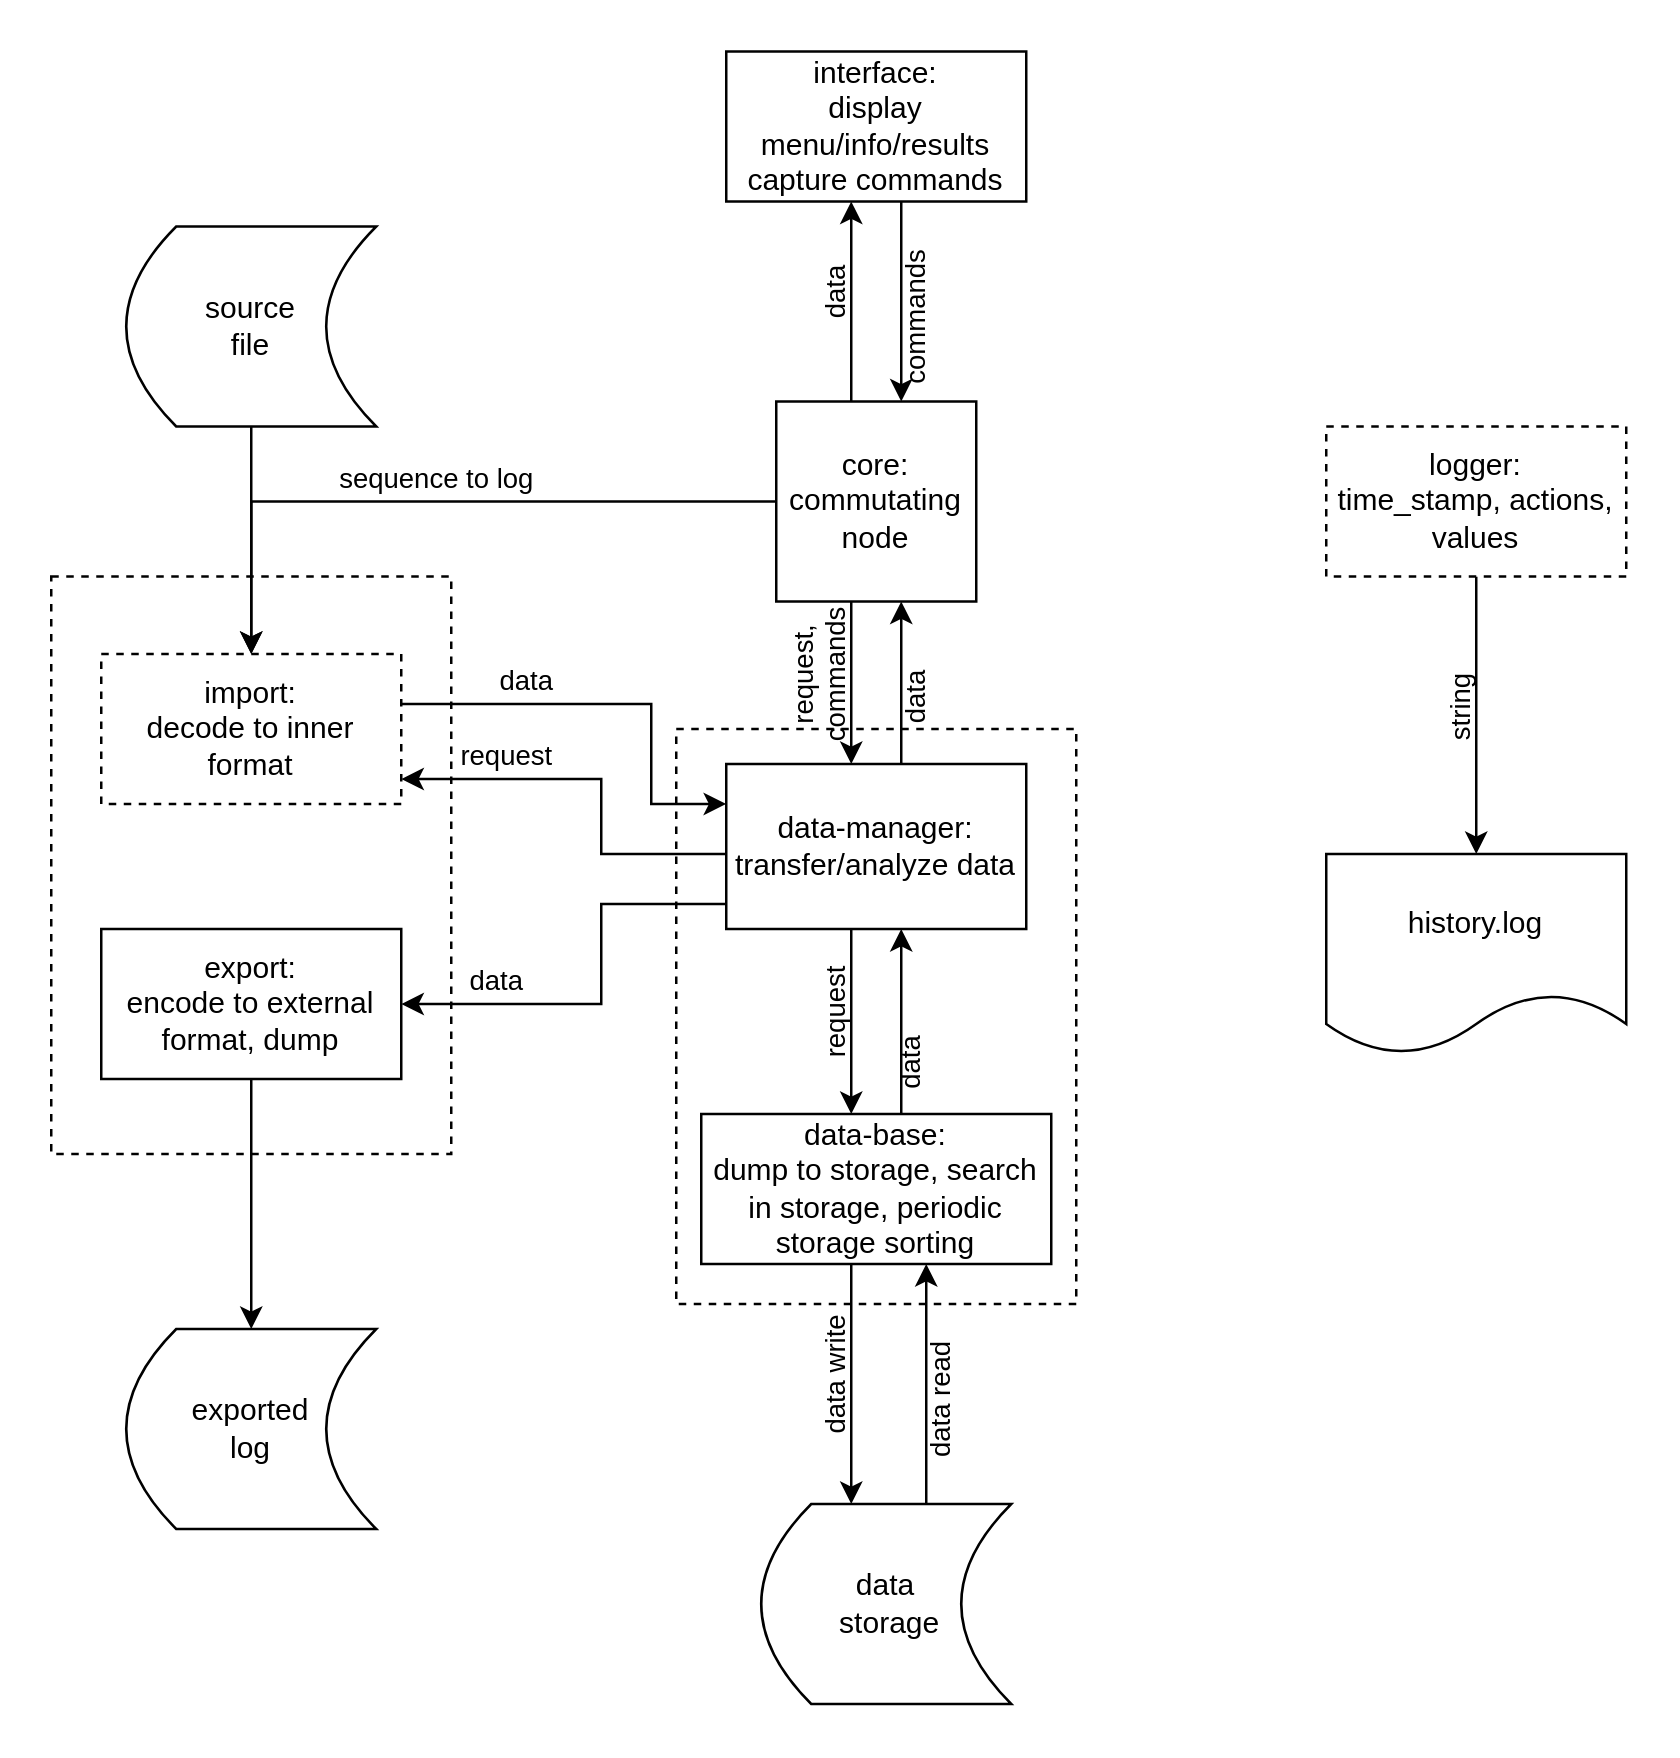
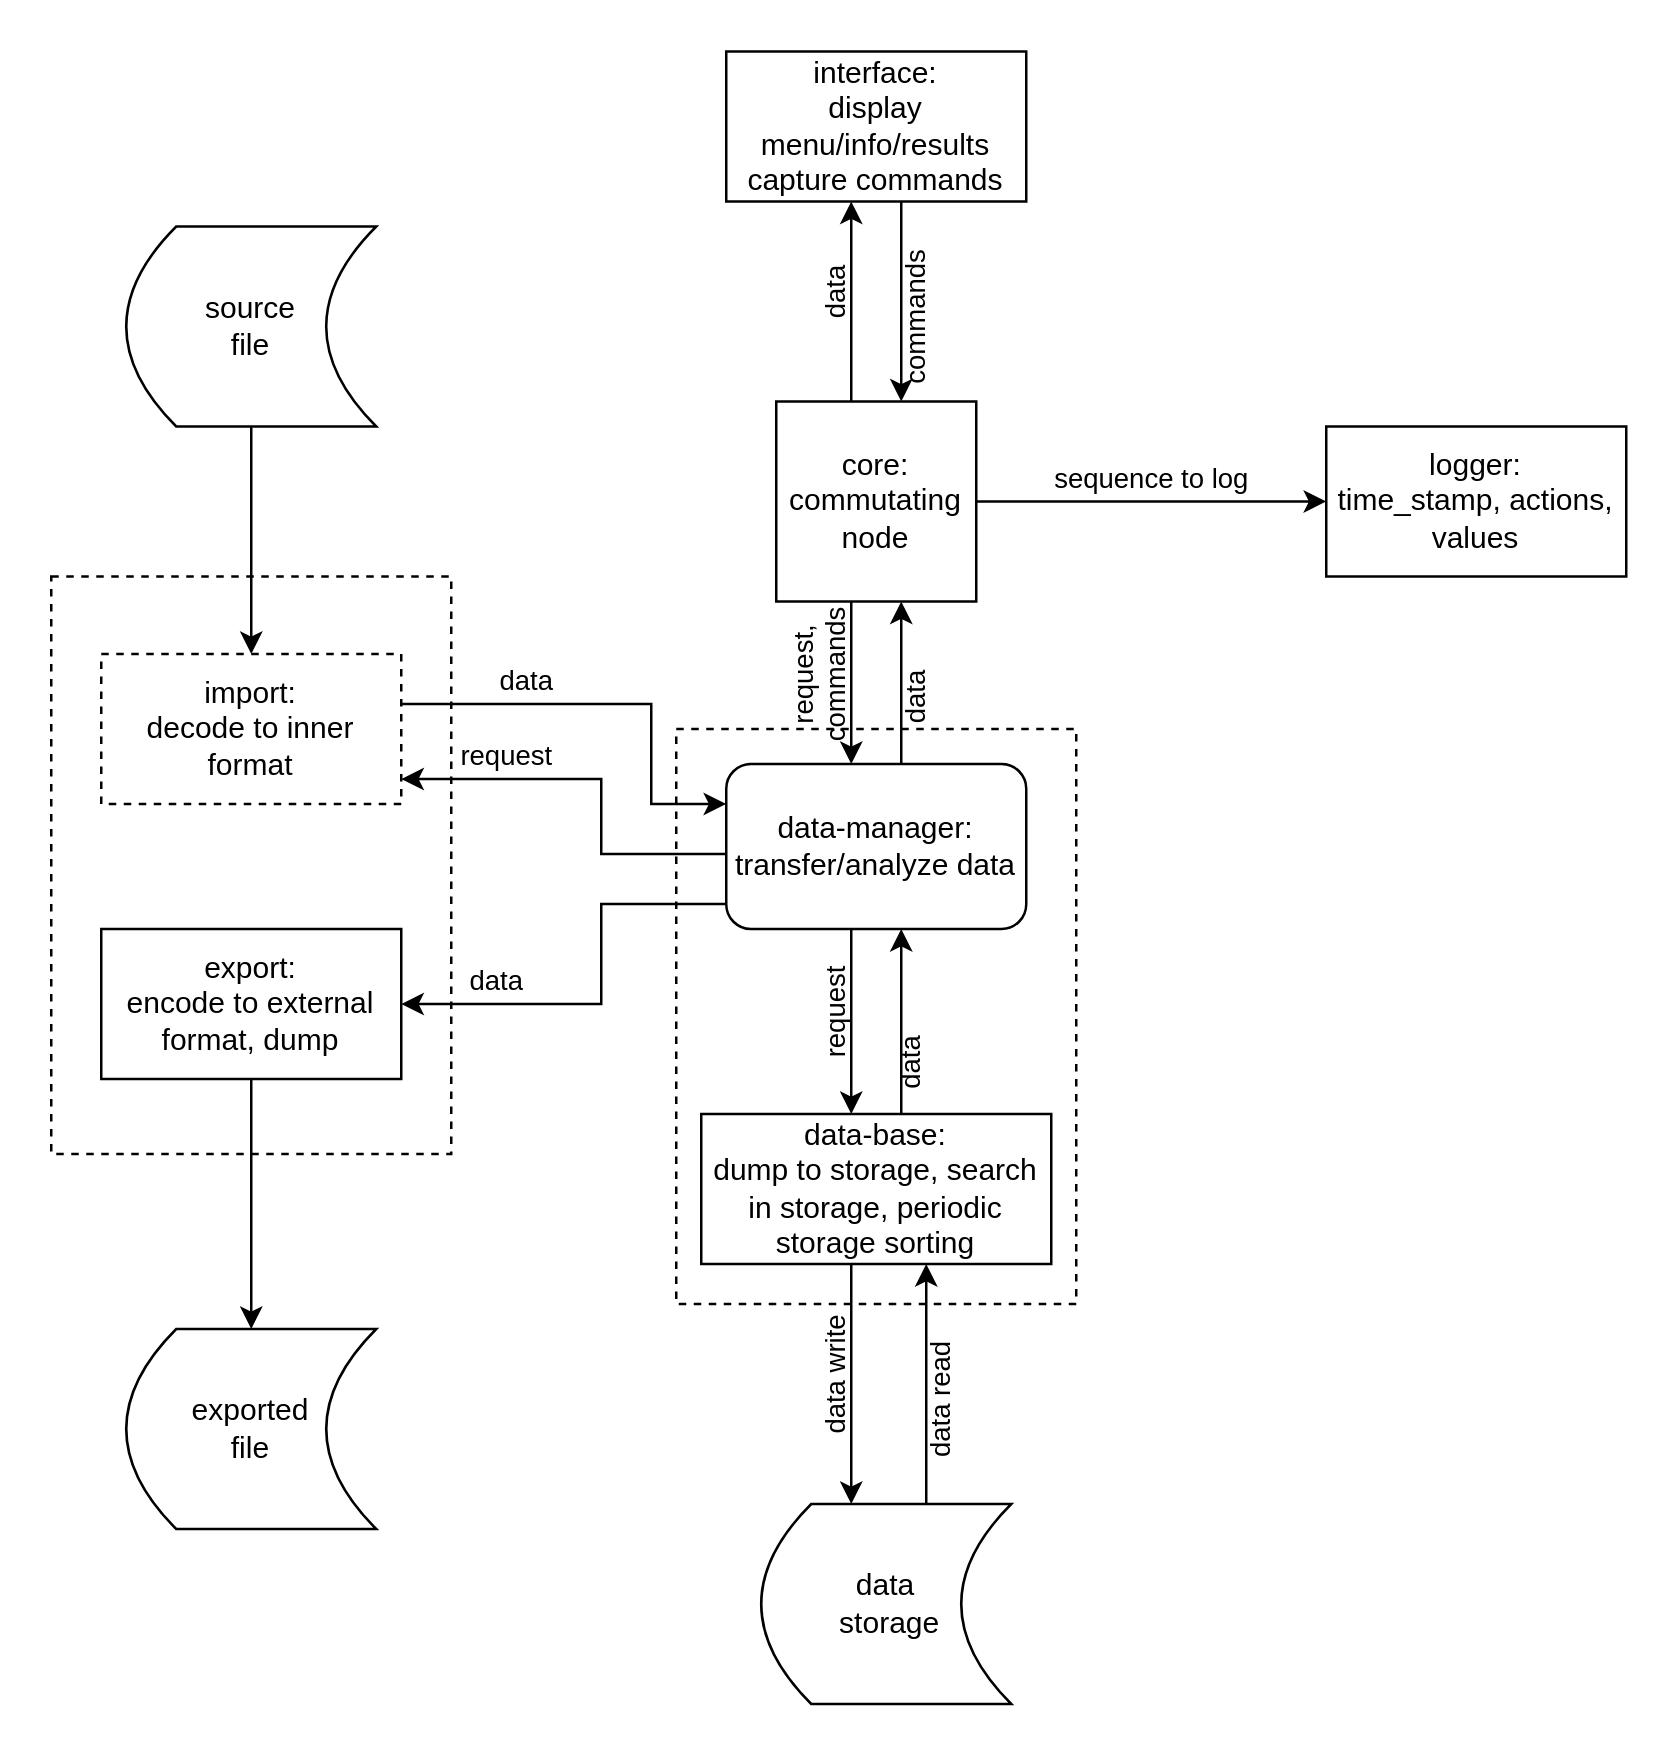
edge "core: commutating node" -> "import: decode to inner format": now "core: commutating node" -> "logger: time_stamp, actions, values"
node "logger: time_stamp, actions, values": style dashed -> solid
edge "logger: time_stamp, actions, values" -> "history.log": removed, label "string"
node "data-manager: transfer/analyze data": shape rectangle -> rounded rectangle
node "history.log": removed
node "exported log": label "exported log" -> "exported file"
